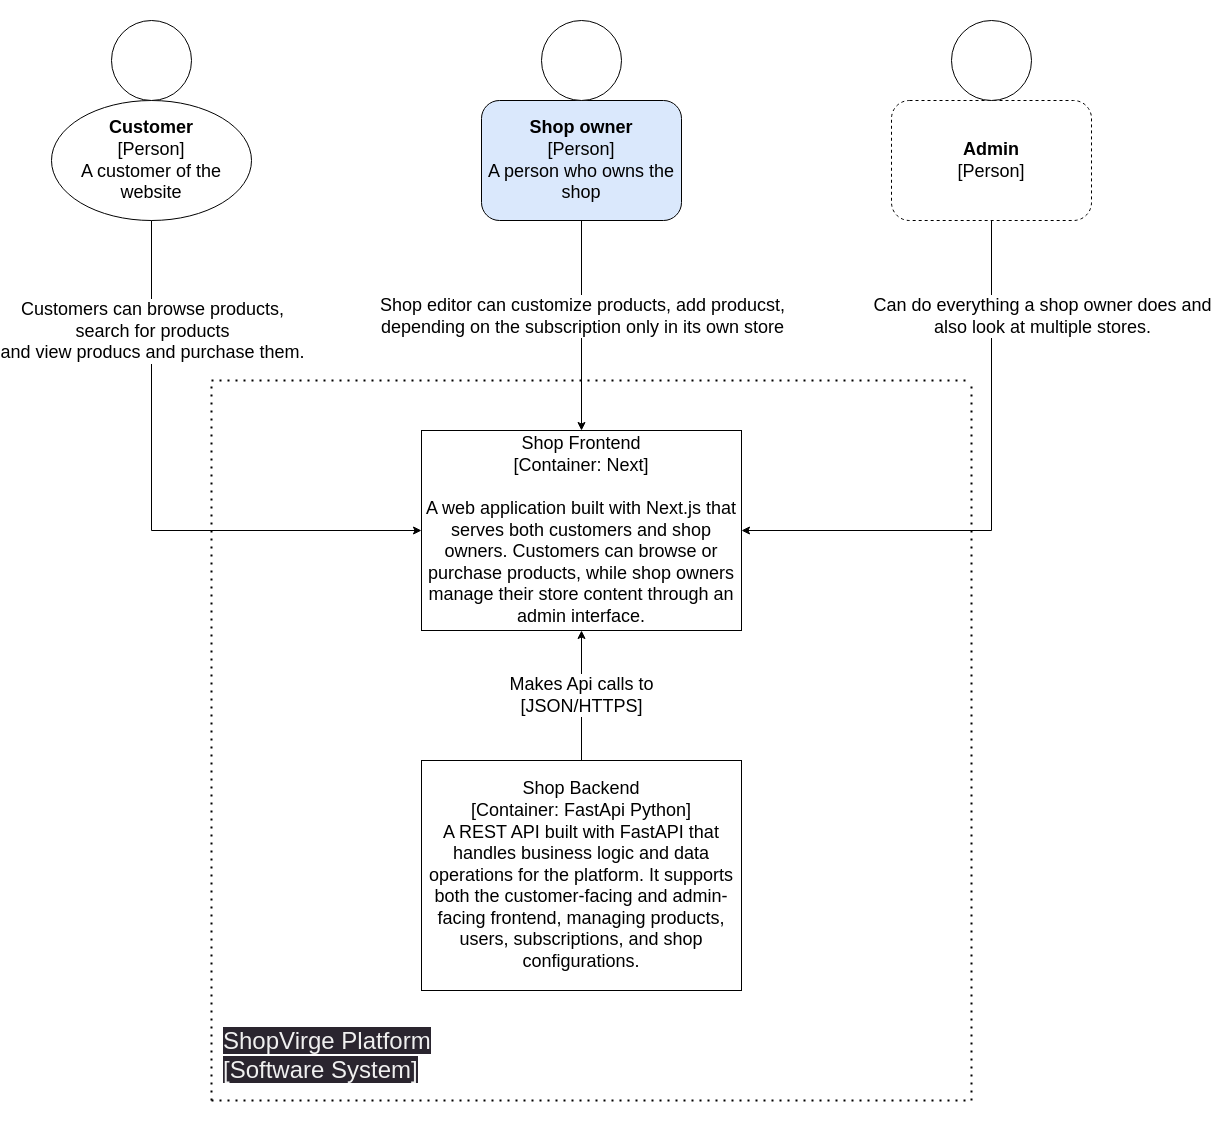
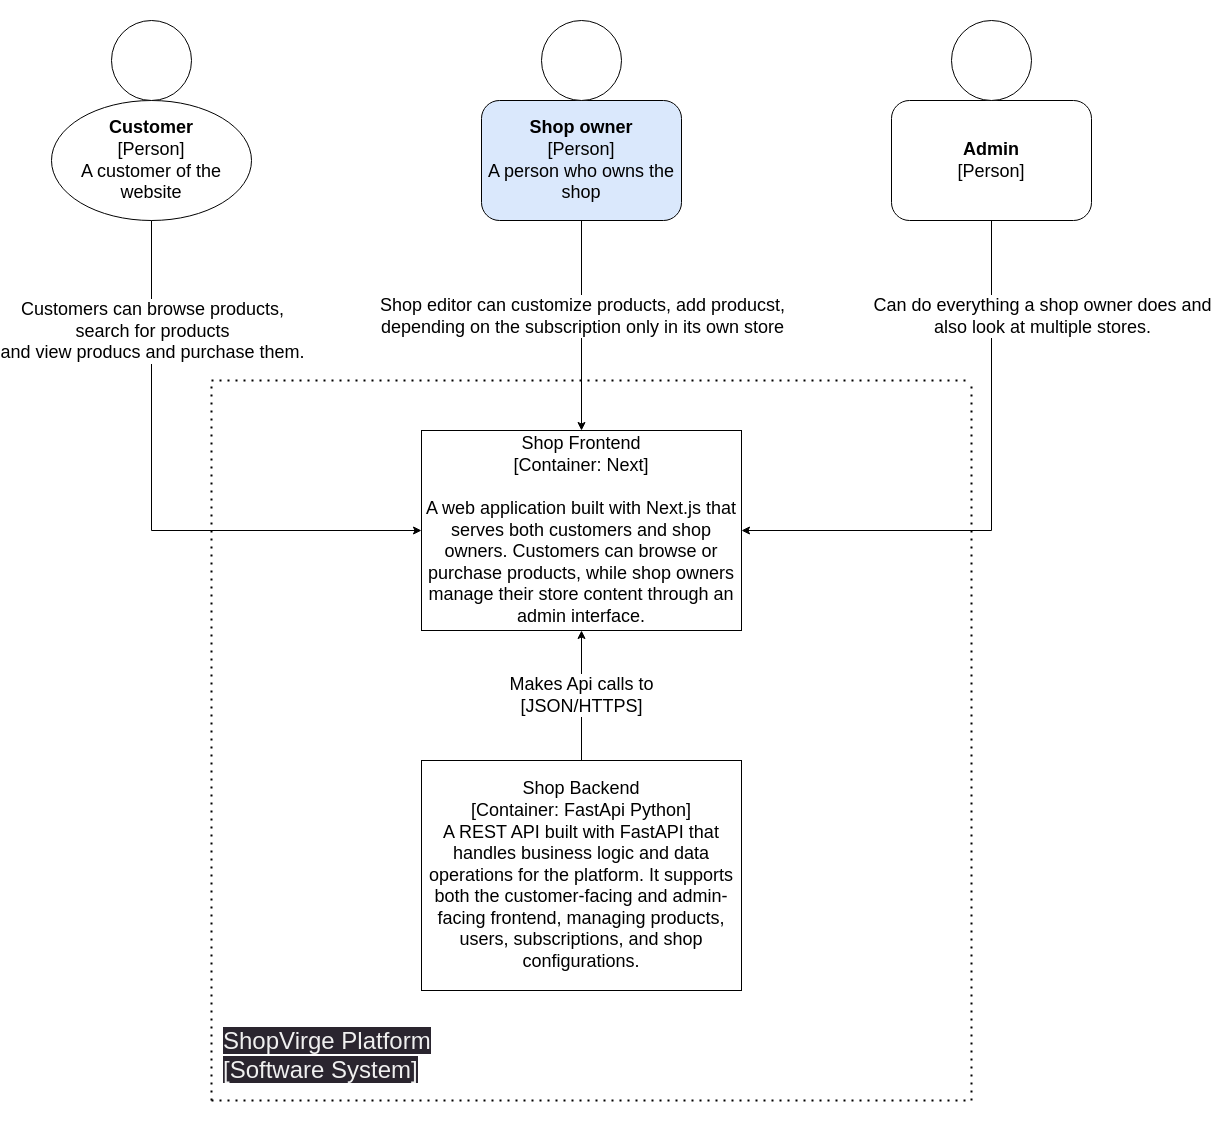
node "Admin [Person]": style dashed -> solid
